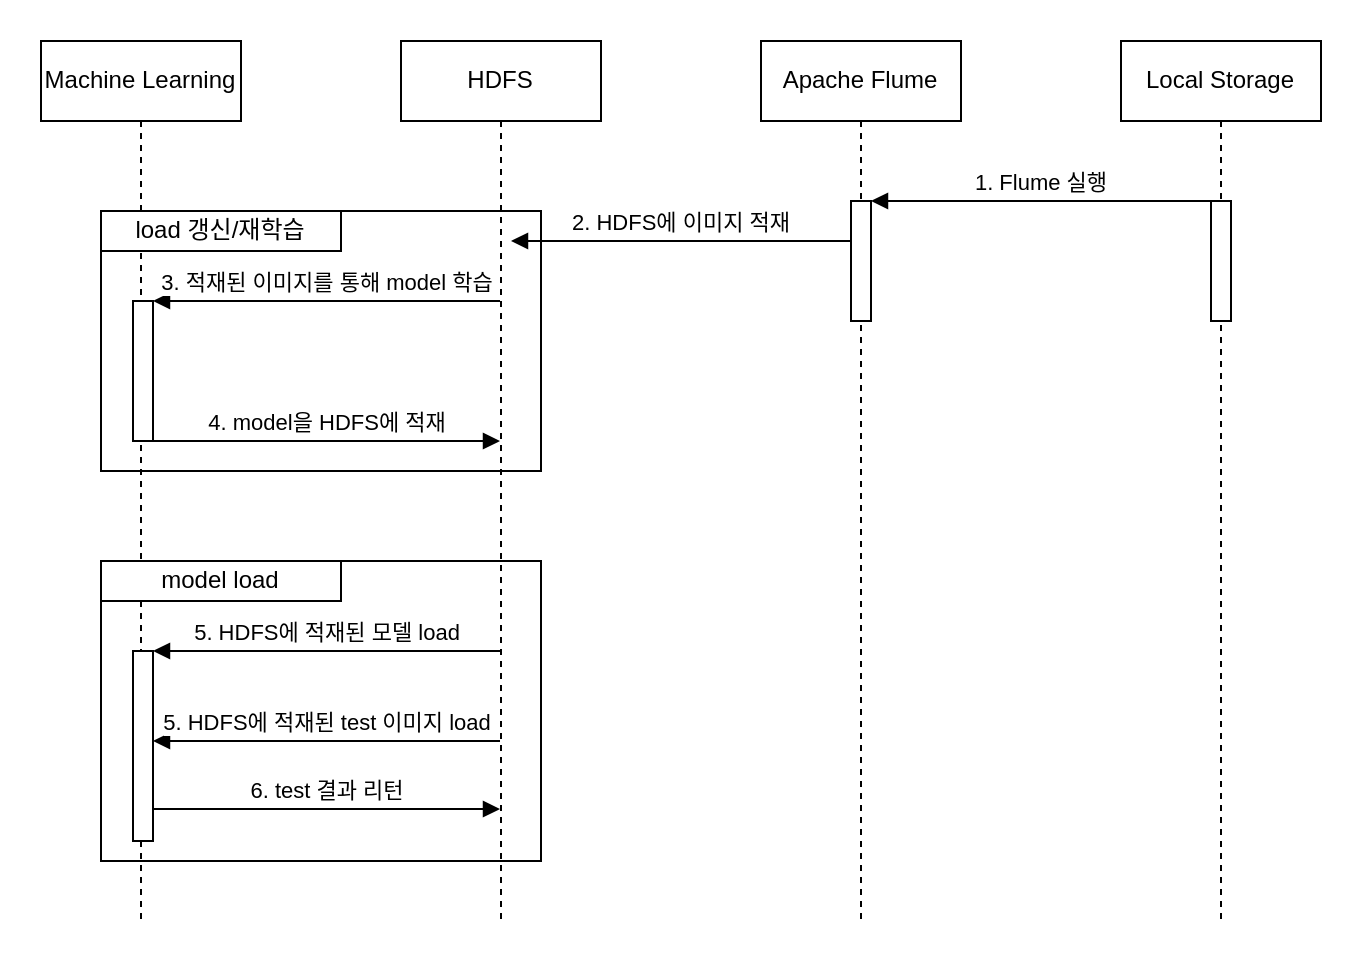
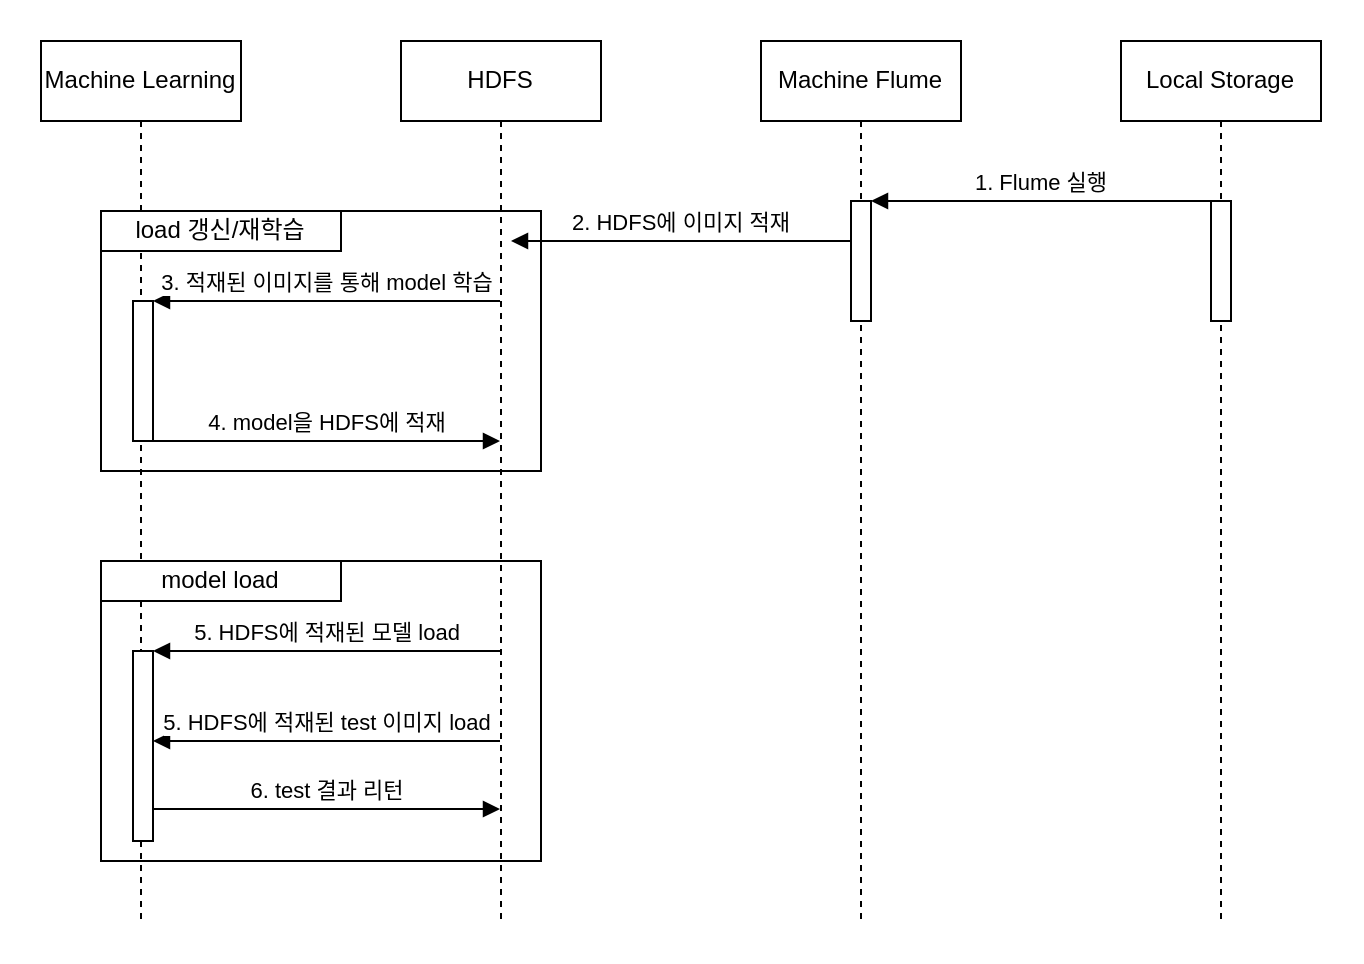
node "Apache Flume": label "Apache Flume" -> "Machine Flume"
